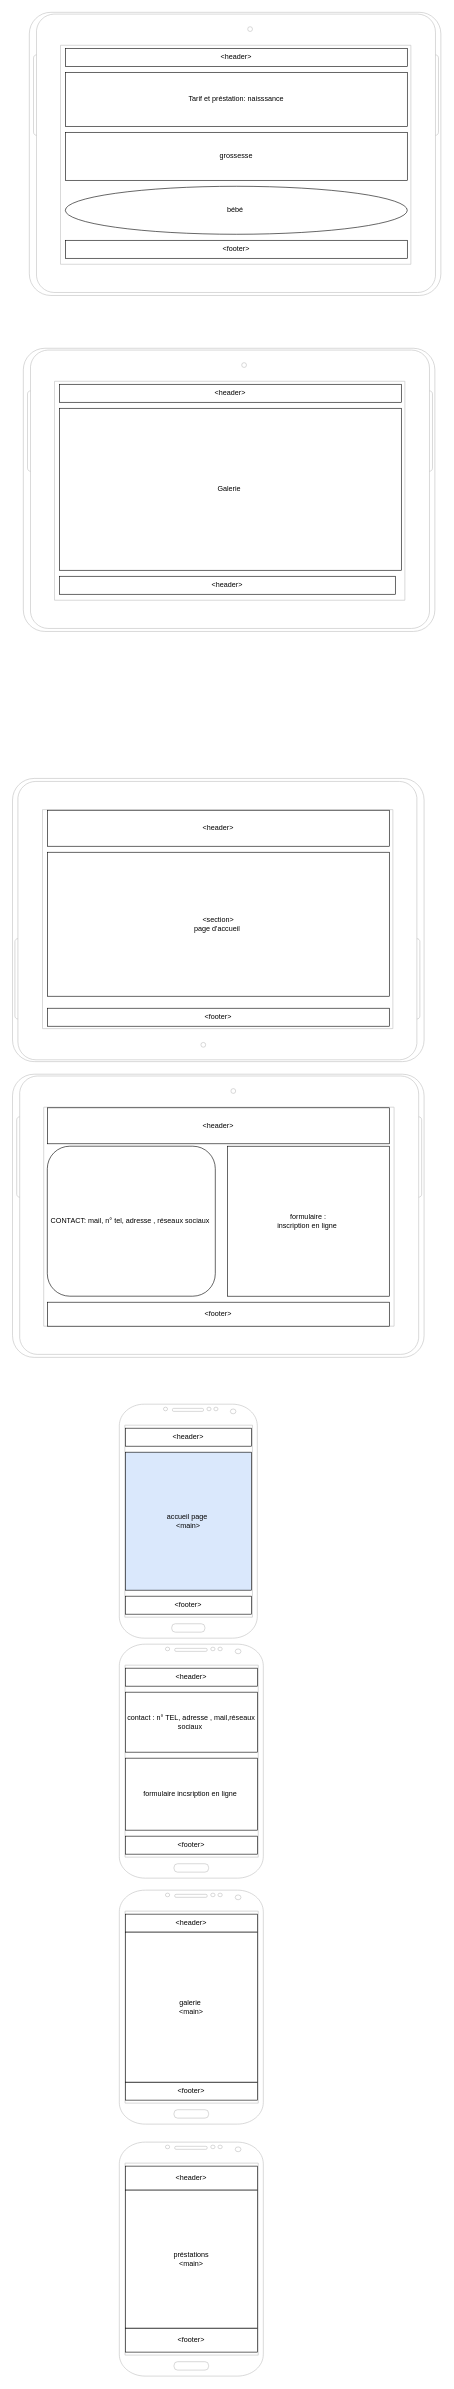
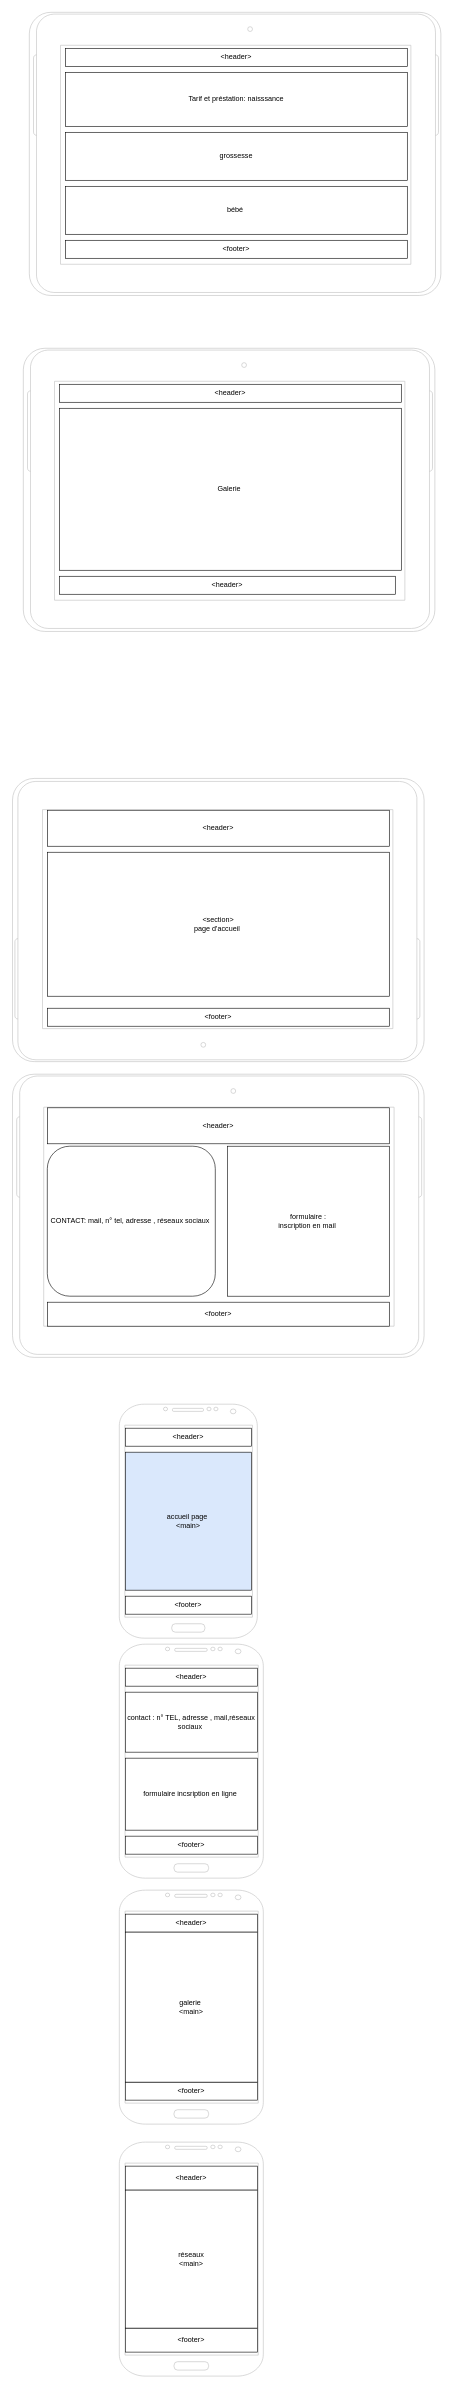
node "bébé": shape ellipse -> rectangle
node "formulaire : inscription en ligne": label "formulaire : inscription en ligne" -> "formulaire : inscription en mail"
node "préstations <main>": label "préstations <main>" -> "réseaux <main>"
